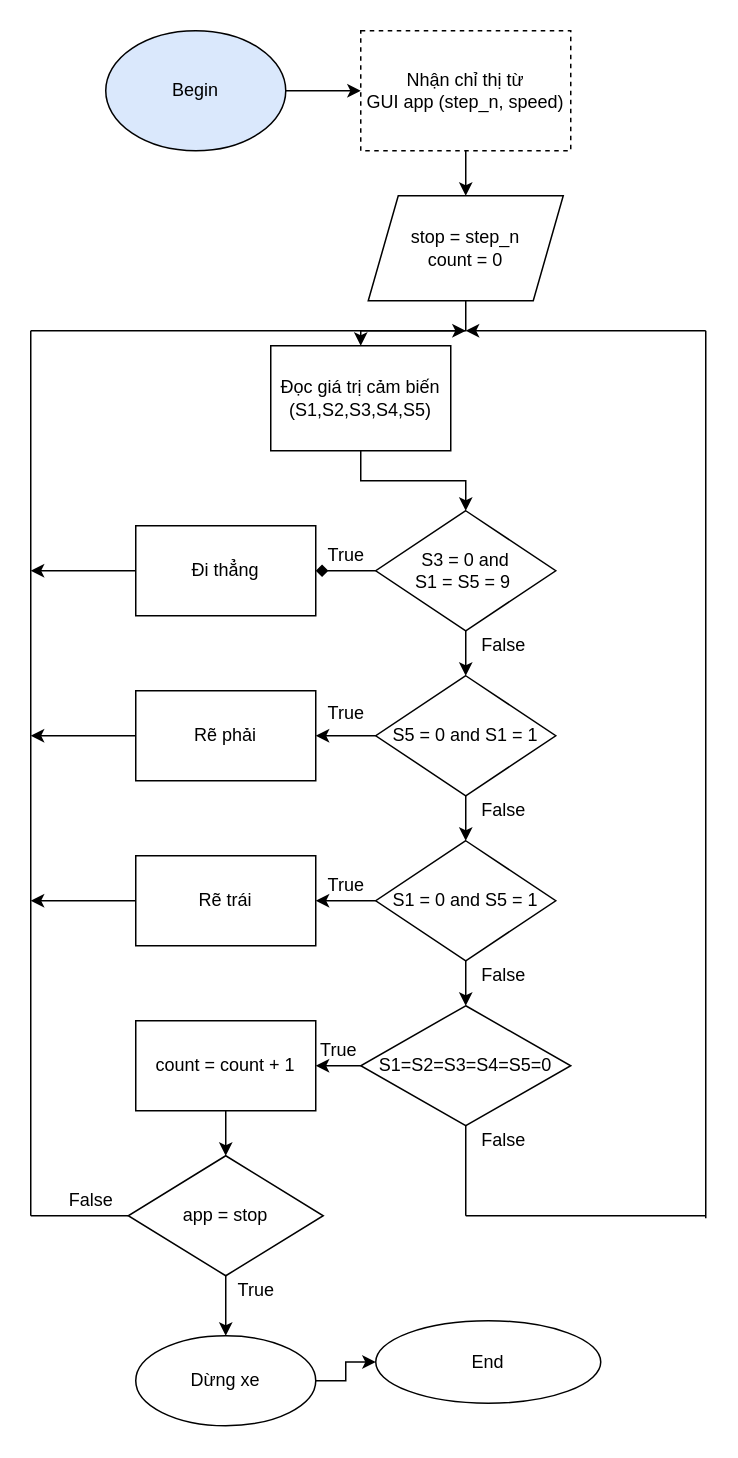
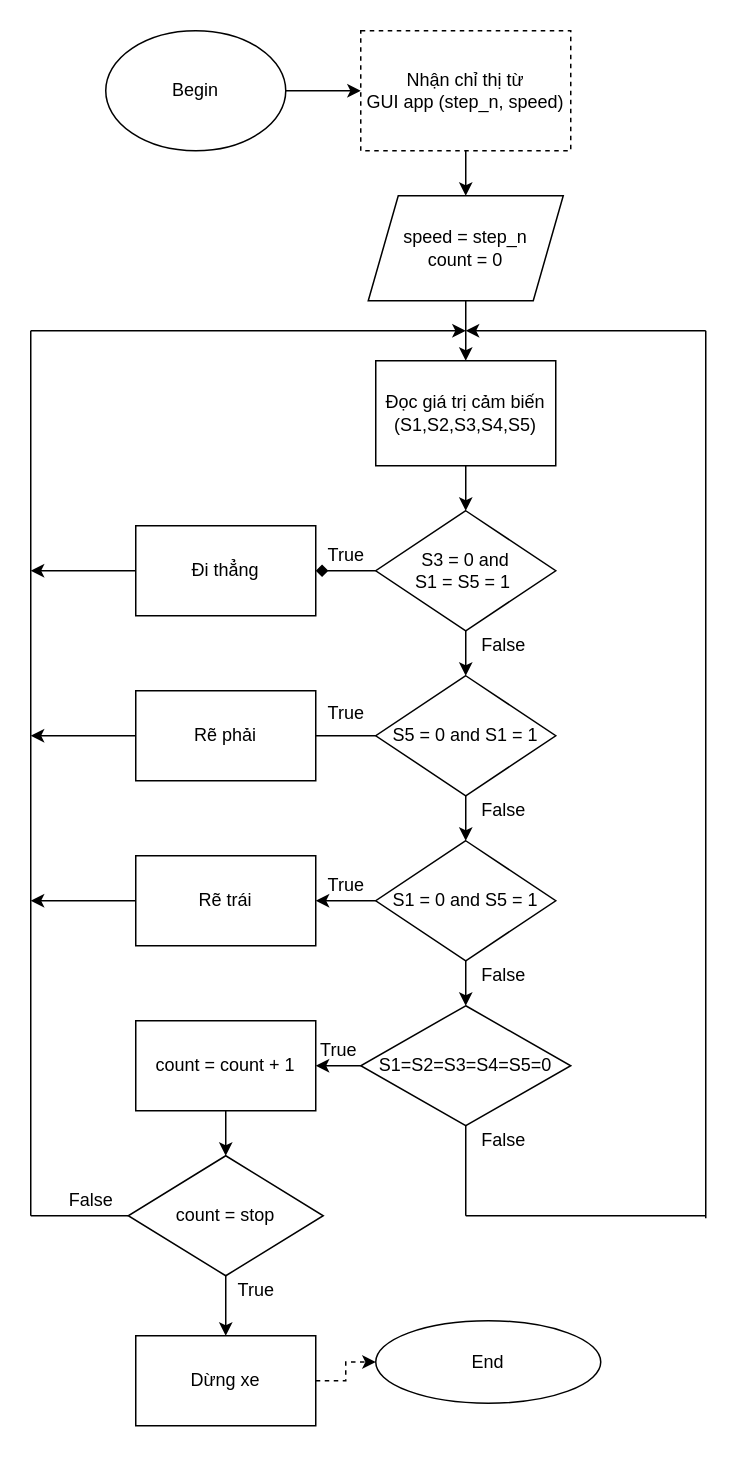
node "Begin": fillcolor #dae8fc -> #ffffff
node "stop = step_n count = 0": label "stop = step_n count = 0" -> "speed = step_n count = 0"
node "Đọc giá trị cảm biến (S1,S2,S3,S4,S5)": moved (361, 398) -> (466, 413)
node "S3 = 0 and S1 = S5 = 9": label "S3 = 0 and S1 = S5 = 9" -> "S3 = 0 and S1 = S5 = 1"
edge "S5 = 0 and S1 = 1" -> "Rẽ phải": arrowhead classic -> none
node "app = stop": label "app = stop" -> "count = stop"
edge "Dừng xe" -> "End": style solid -> dashed
node "Dừng xe": shape ellipse -> rectangle
